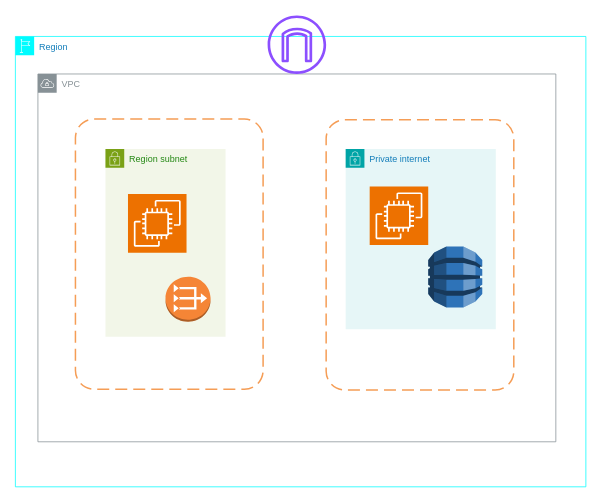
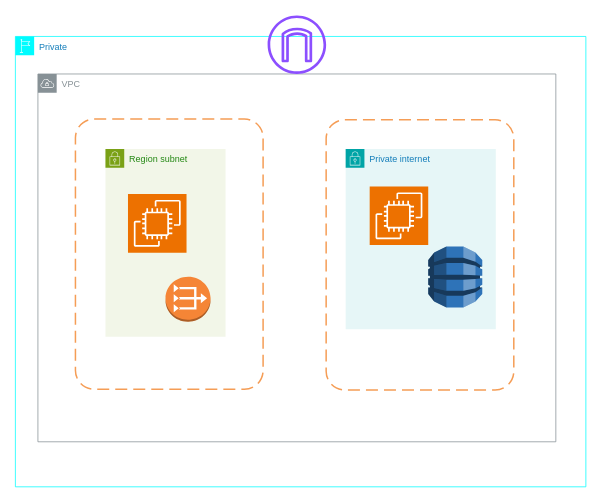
node "Region": label "Region" -> "Private"
